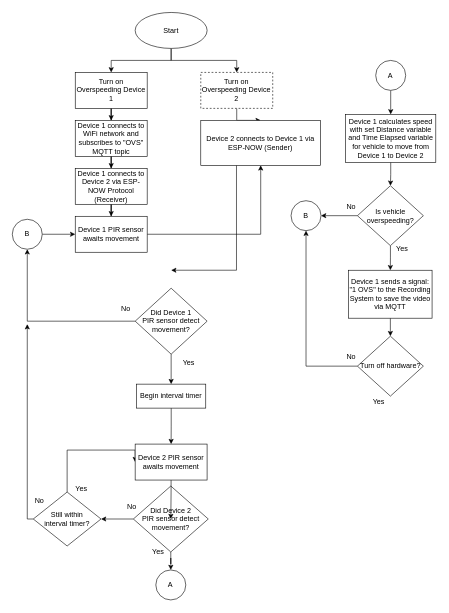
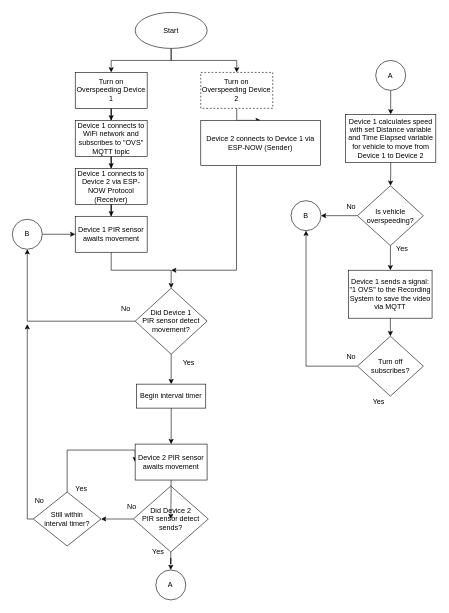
edge "Device 1 PIR sensor awaits movement" -> "Device 2 connects to Device 1 via ESP-NOW (Sender)": now "Device 1 PIR sensor awaits movement" -> "Did Device 1 PIR sensor detect movement?"
node "Turn off hardware?": label "Turn off hardware?" -> "Turn off subscribes?"
node "Did Device 2PIR sensor detect movement?": label "Did Device 2PIR sensor detect movement?" -> "Did Device 2PIR sensor detect sends?"
